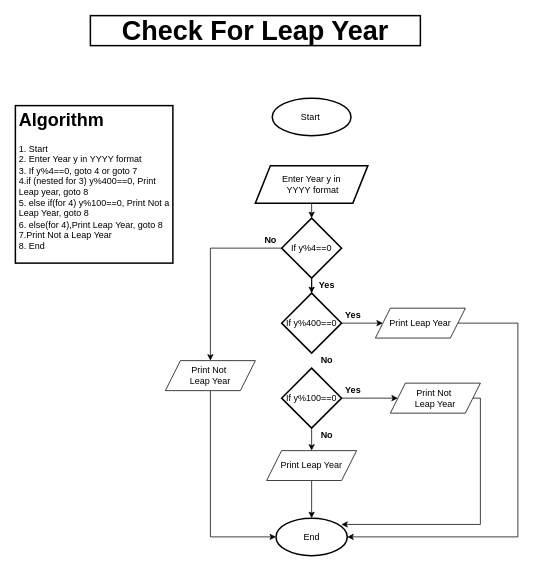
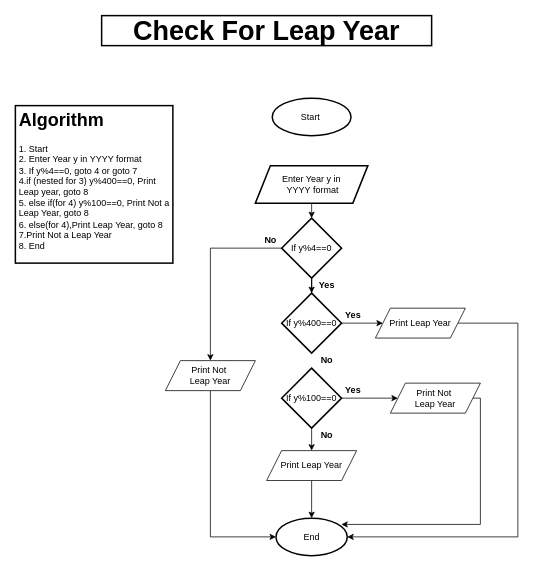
node "Check For Leap Year": moved (255, 30) -> (267, 30)
